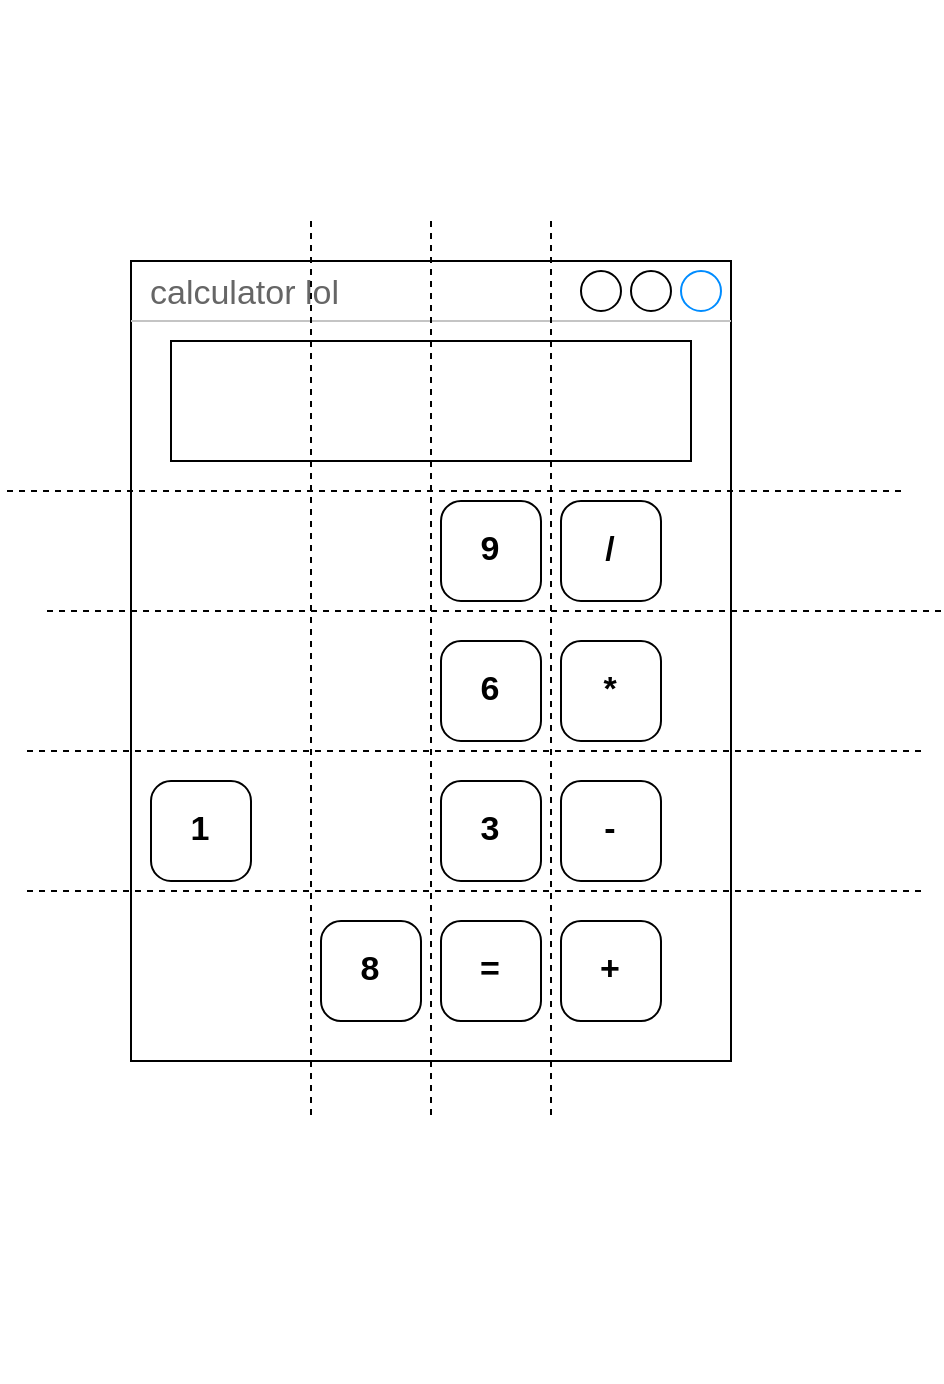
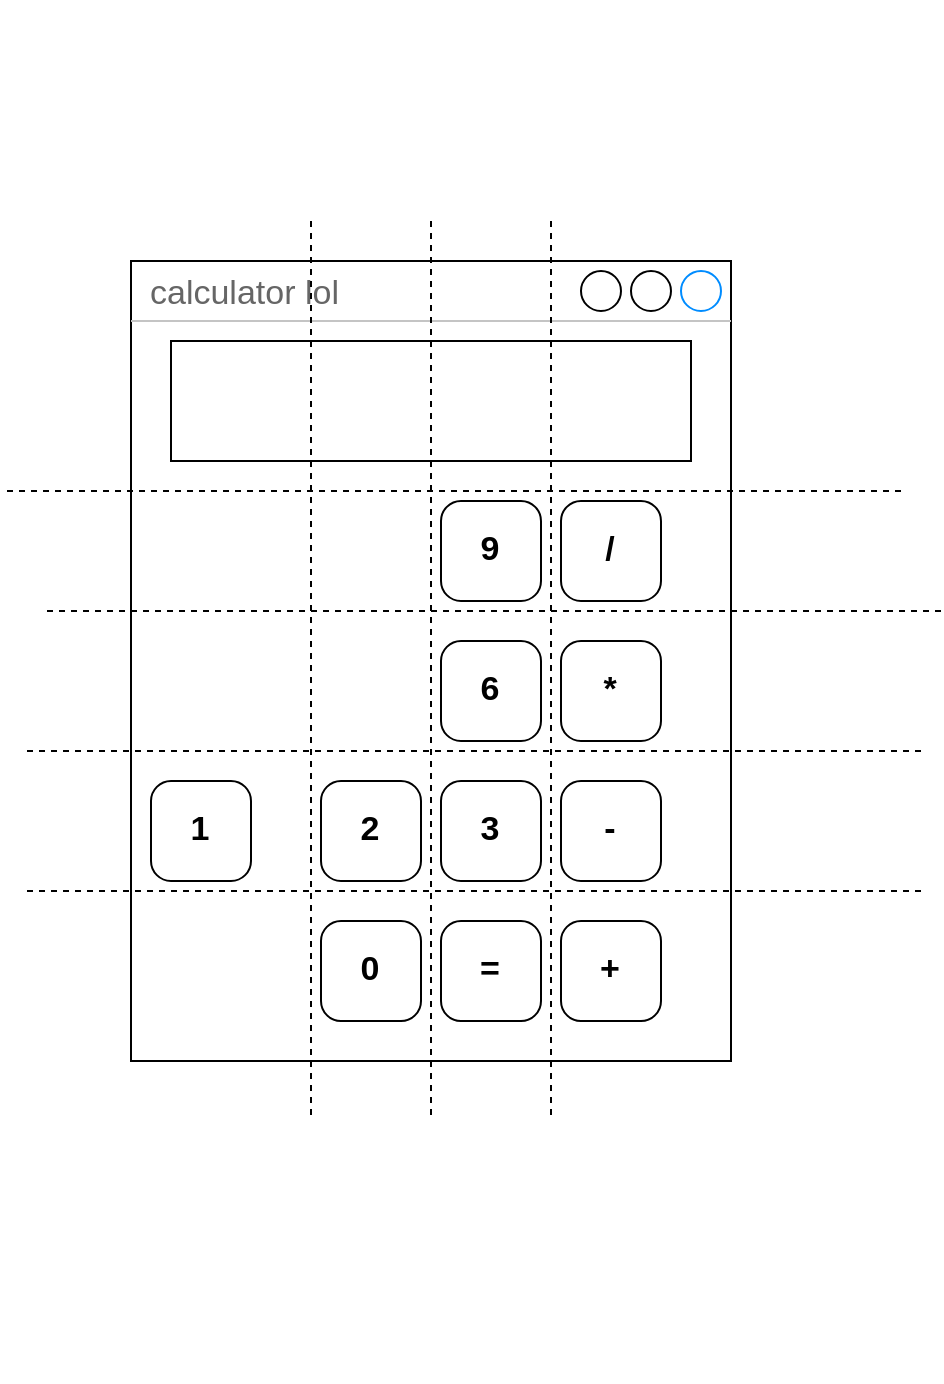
node "2": added
node "8": label "8" -> "0"
